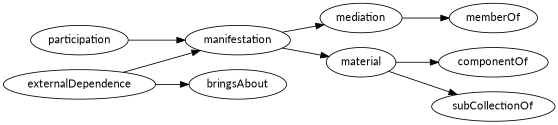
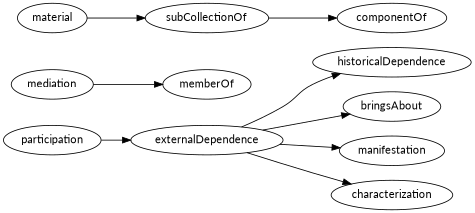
edge "manifestation" -> "mediation": removed
edge "participation" -> "manifestation": now "participation" -> "externalDependence"
edge "manifestation" -> "material": removed
node "historicalDependence": added
edge "material" -> "componentOf": now "subCollectionOf" -> "componentOf"
node "characterization": added
